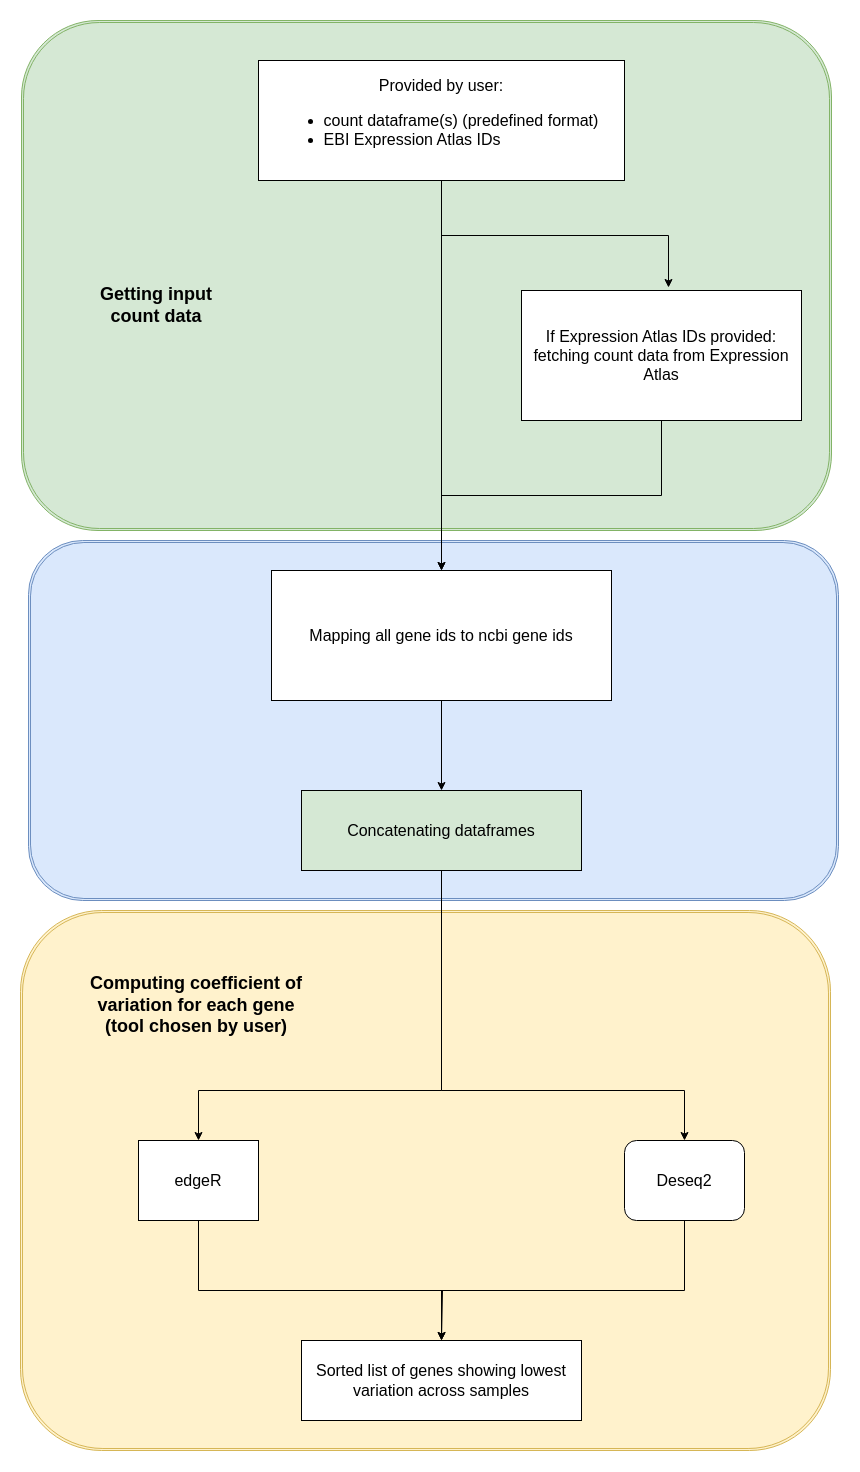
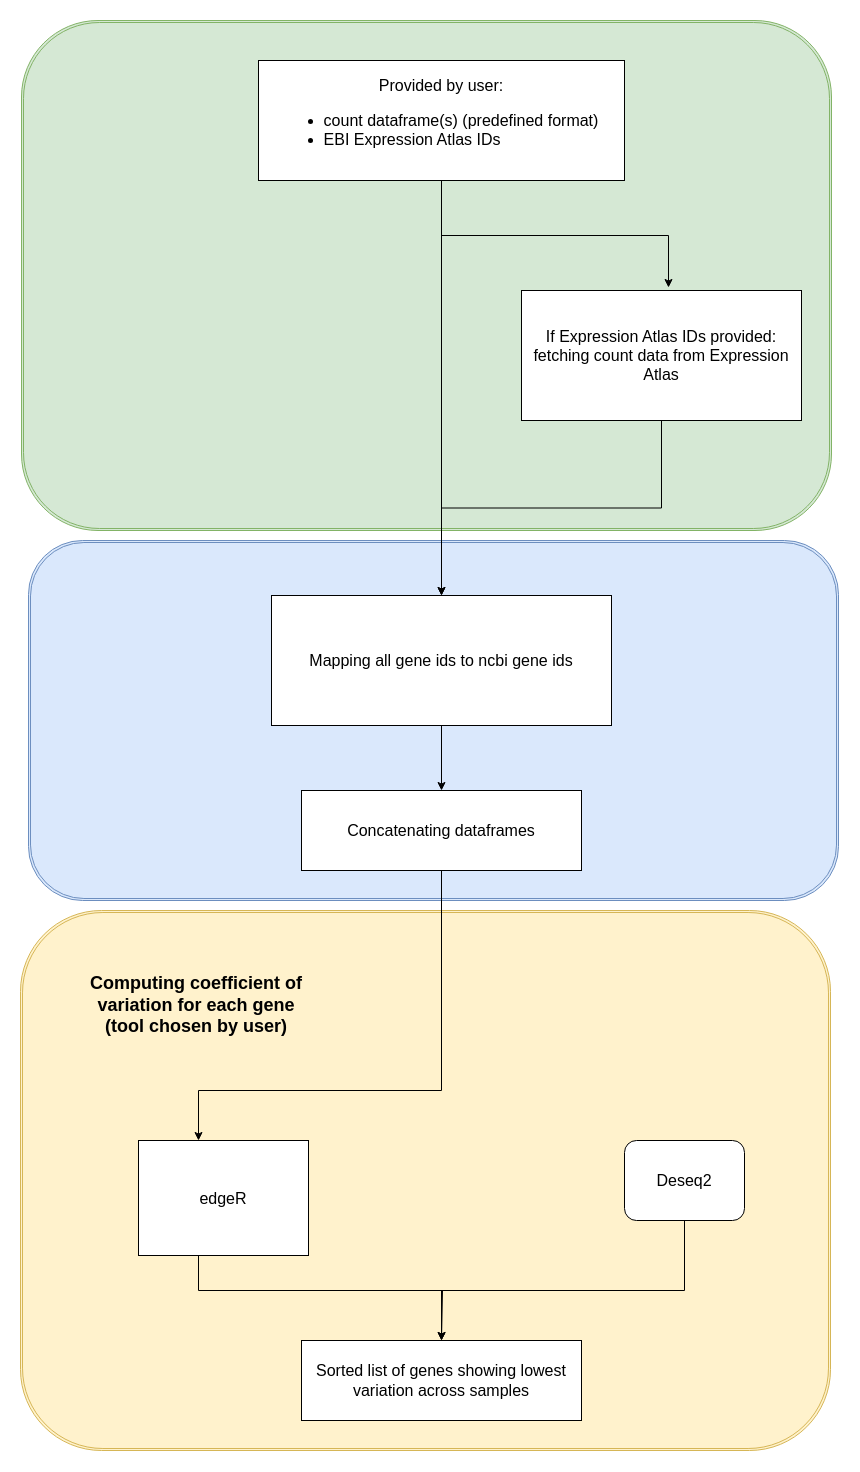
node "Getting input count data": removed
node "Mapping all gene ids to ncbi gene ids": moved (442, 636) -> (442, 661)
node "Concatenating dataframes": fillcolor #d5e8d4 -> #ffffff
edge "Concatenating dataframes" -> "Deseq2": removed
node "edgeR": size 120x80 -> 170x115
